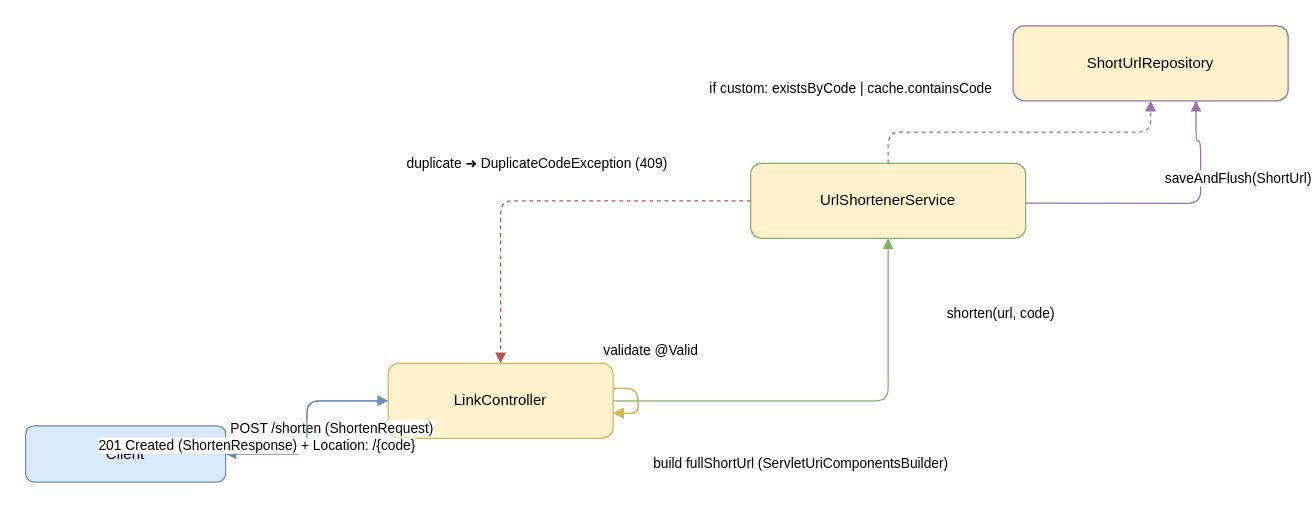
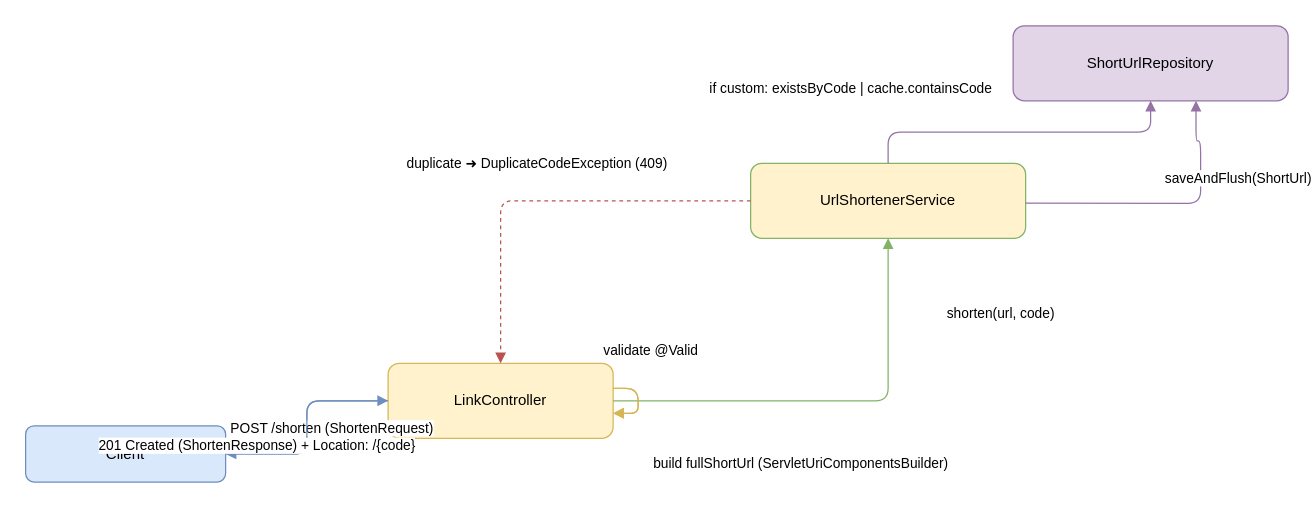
node "ShortUrlRepository": fillcolor #fff2cc -> #e1d5e7
edge "UrlShortenerService" -> "ShortUrlRepository": style dashed -> solid
